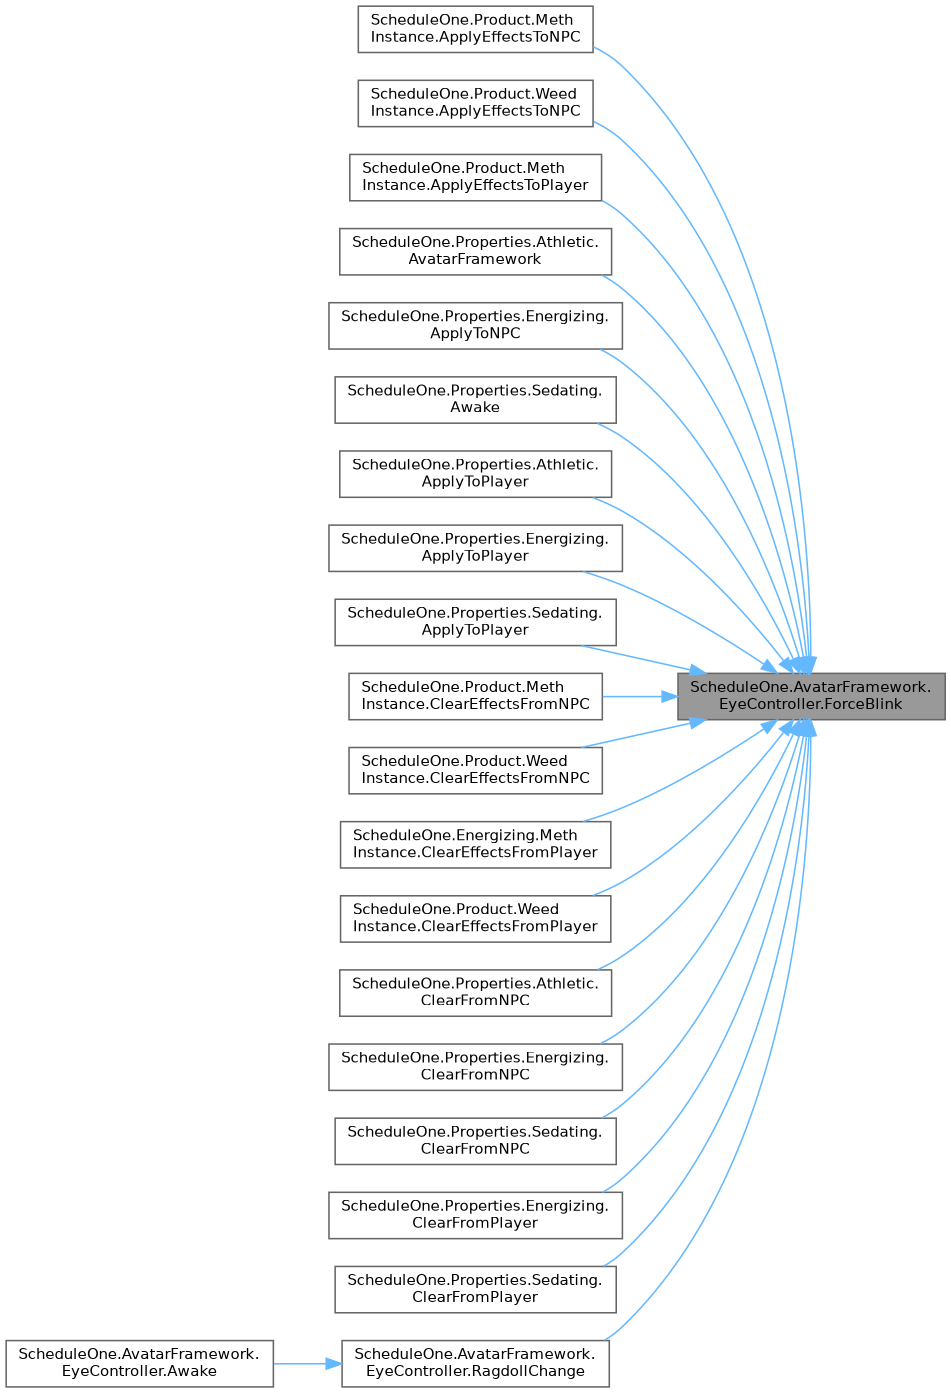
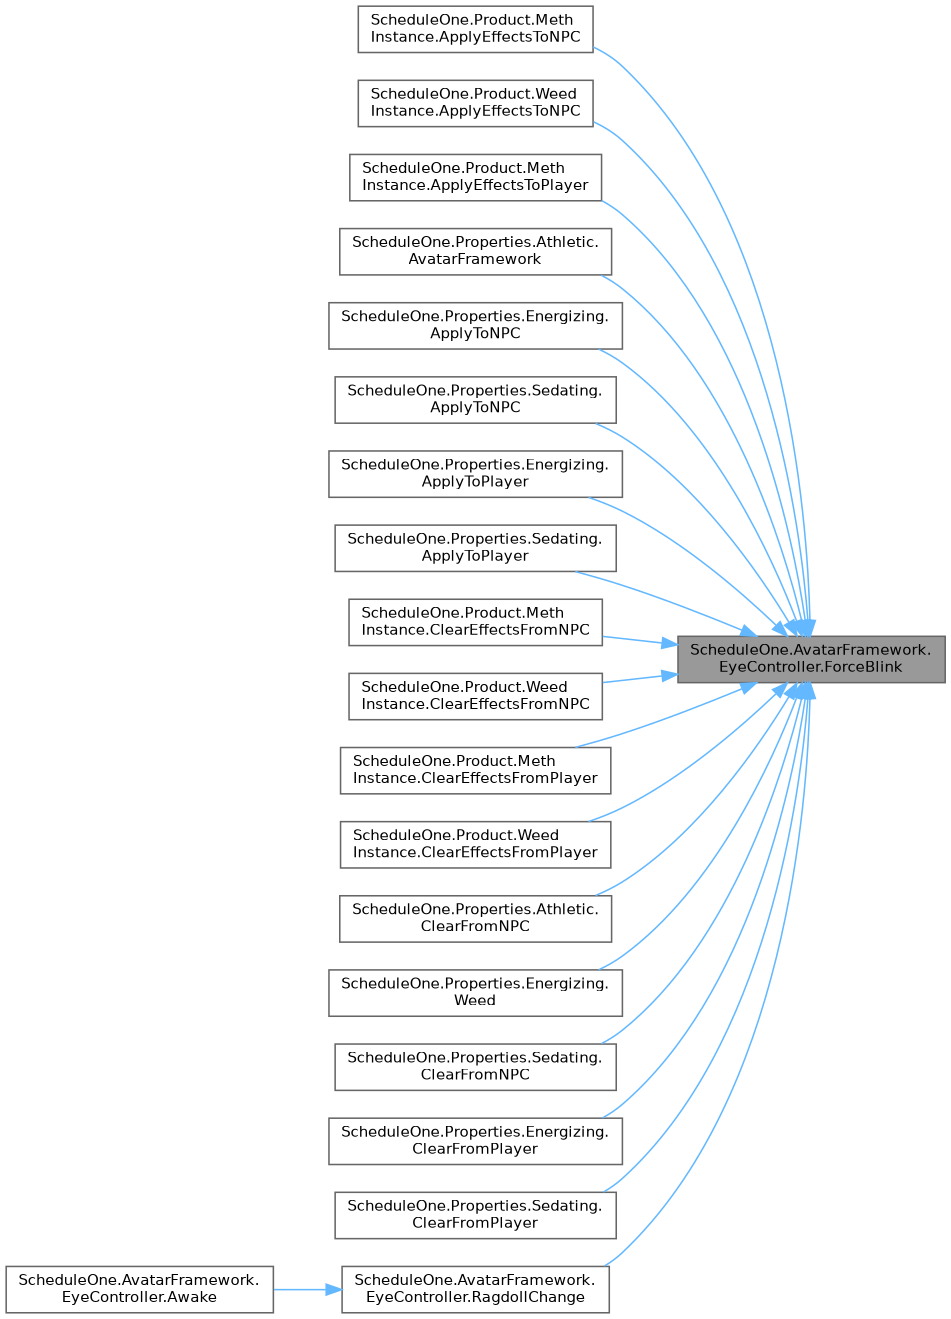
node "ScheduleOne.Properties.Sedating. Awake": label "ScheduleOne.Properties.Sedating. Awake" -> "ScheduleOne.Properties.Sedating. ApplyToNPC"
node "ScheduleOne.Properties.Athletic. ApplyToPlayer": removed
node "ScheduleOne.Energizing.Meth Instance.ClearEffectsFromPlayer": label "ScheduleOne.Energizing.Meth Instance.ClearEffectsFromPlayer" -> "ScheduleOne.Product.Meth Instance.ClearEffectsFromPlayer"
node "ScheduleOne.Properties.Energizing. ClearFromNPC": label "ScheduleOne.Properties.Energizing. ClearFromNPC" -> "ScheduleOne.Properties.Energizing. Weed"
